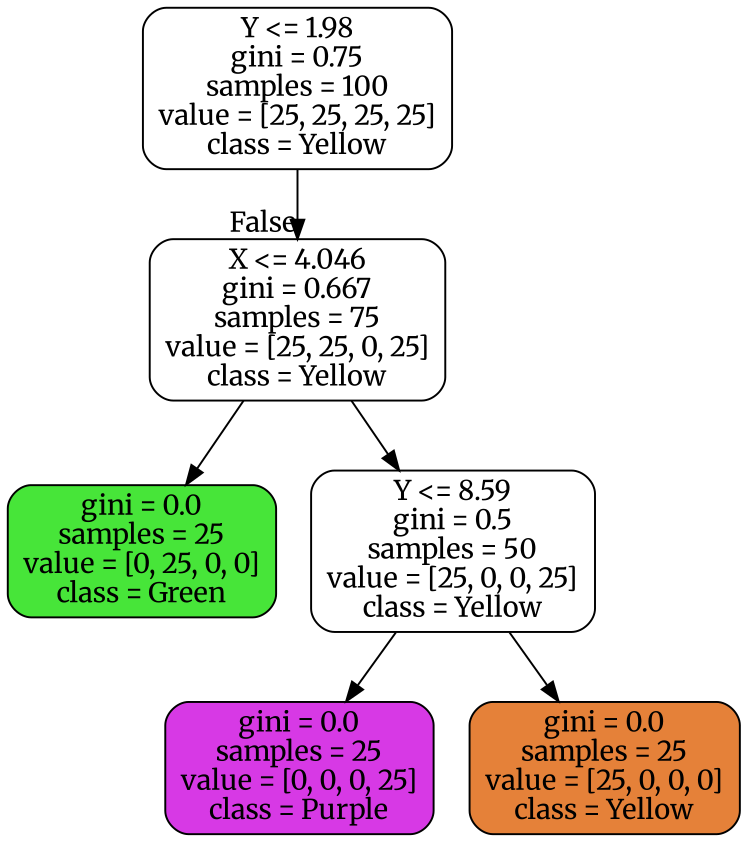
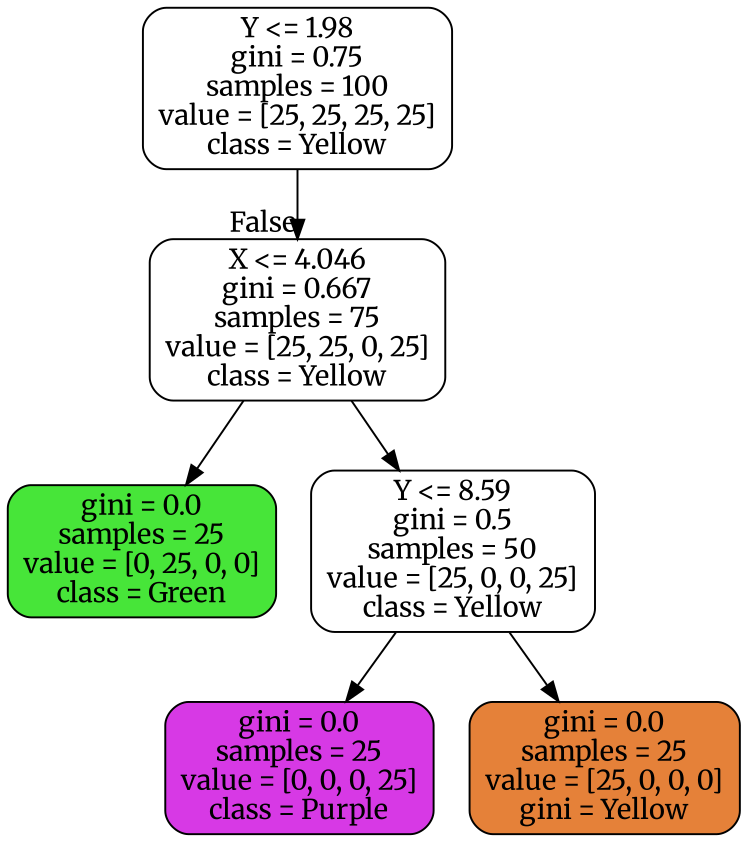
node "gini = 0.0 samples = 25 value = [25, 0, 0, 0] class = Yellow": label "gini = 0.0 samples = 25 value = [25, 0, 0, 0] class = Yellow" -> "gini = 0.0 samples = 25 value = [25, 0, 0, 0] gini = Yellow"
